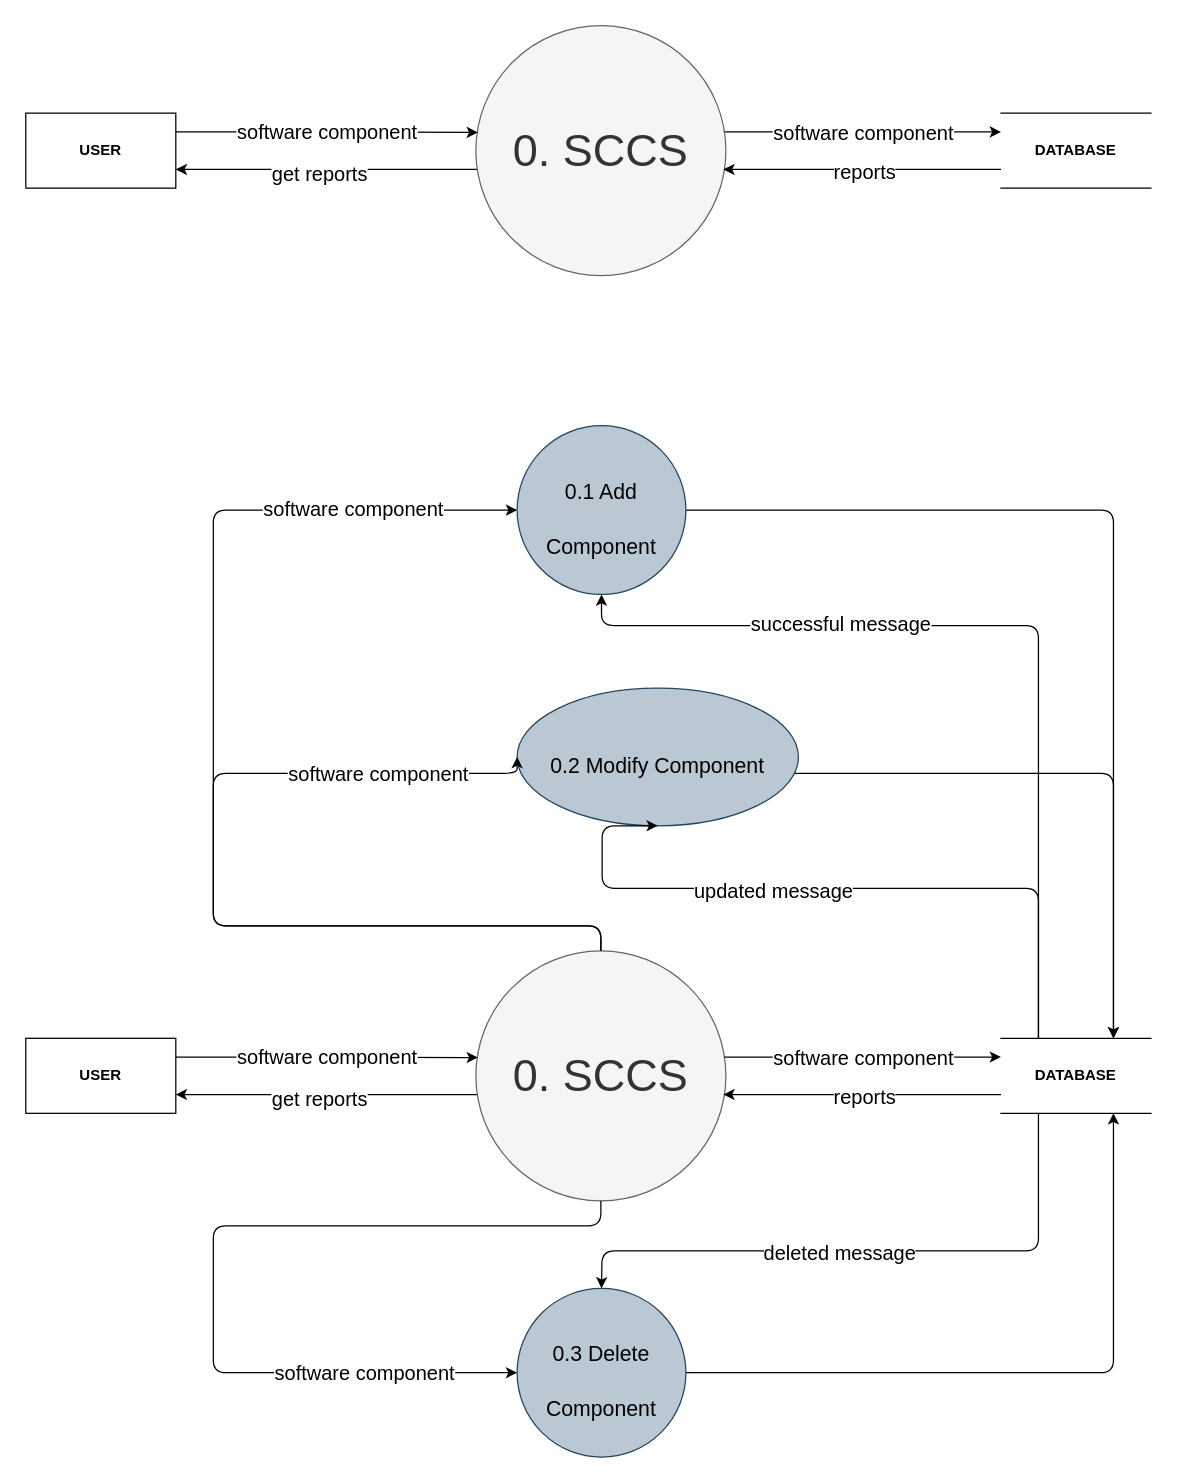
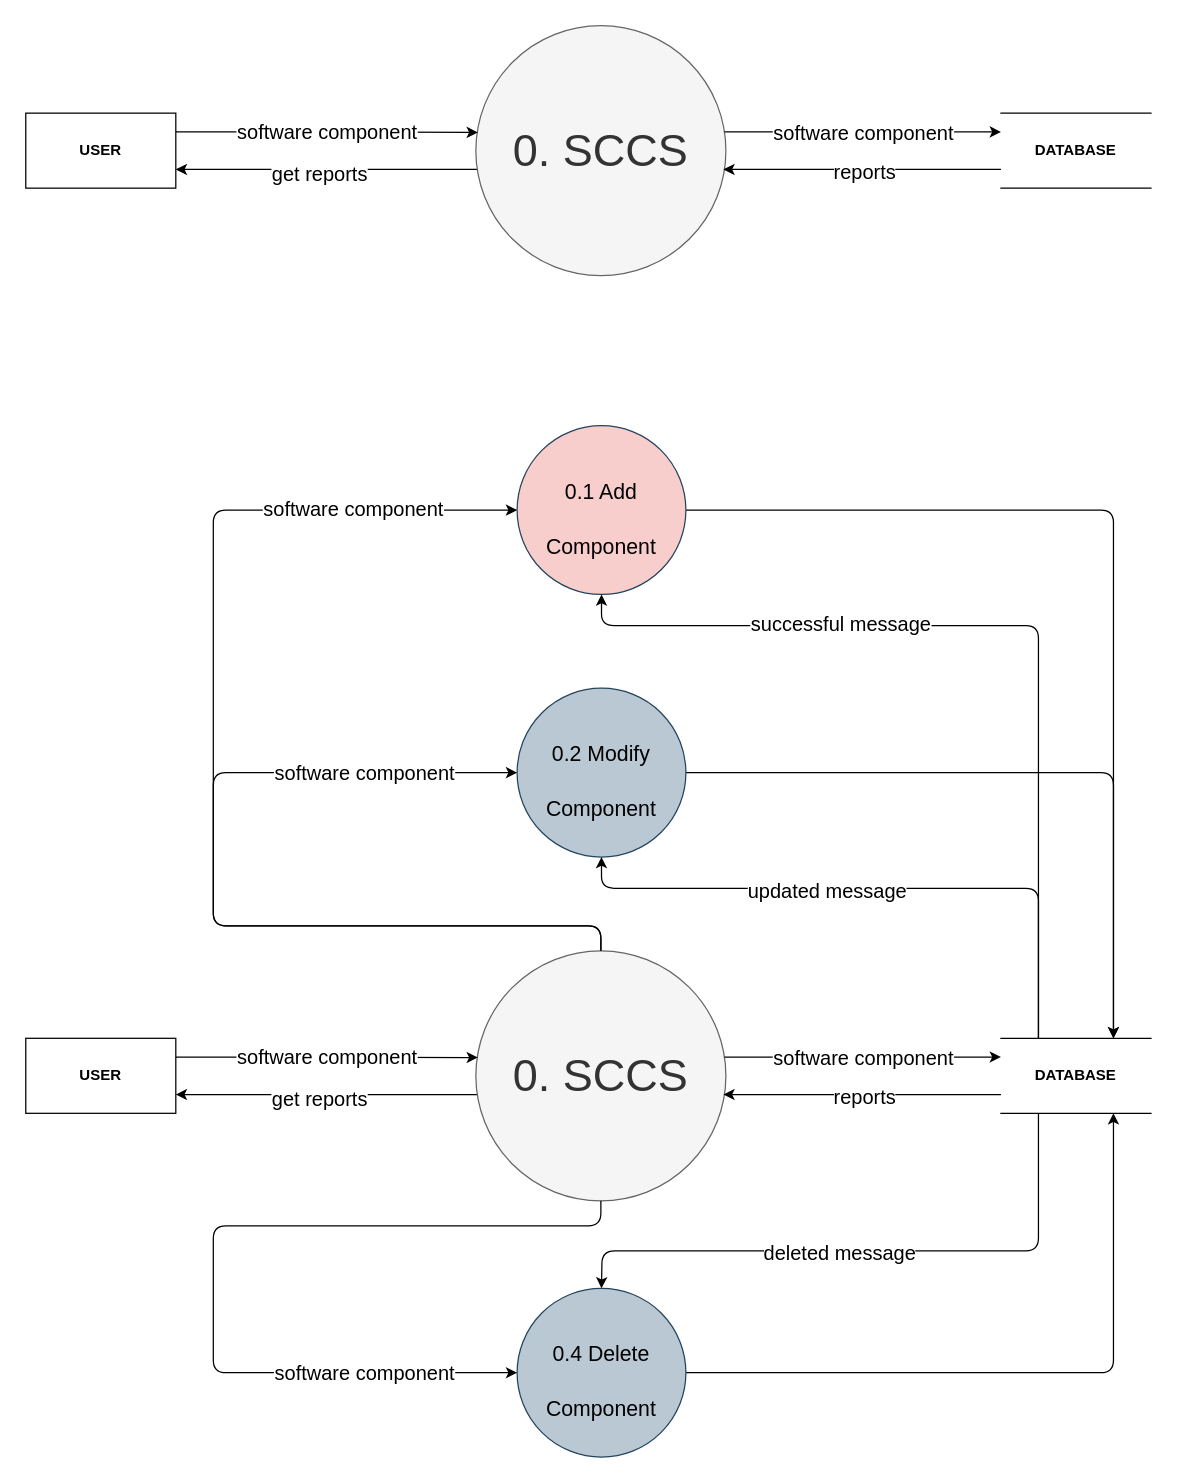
node "0.1 Add Component": fillcolor #bac8d3 -> #f8cecc
node "0.2 Modify Component": size 281x138 -> 169x169
node "0.3 Delete Component": label "0.3 Delete Component" -> "0.4 Delete Component"
